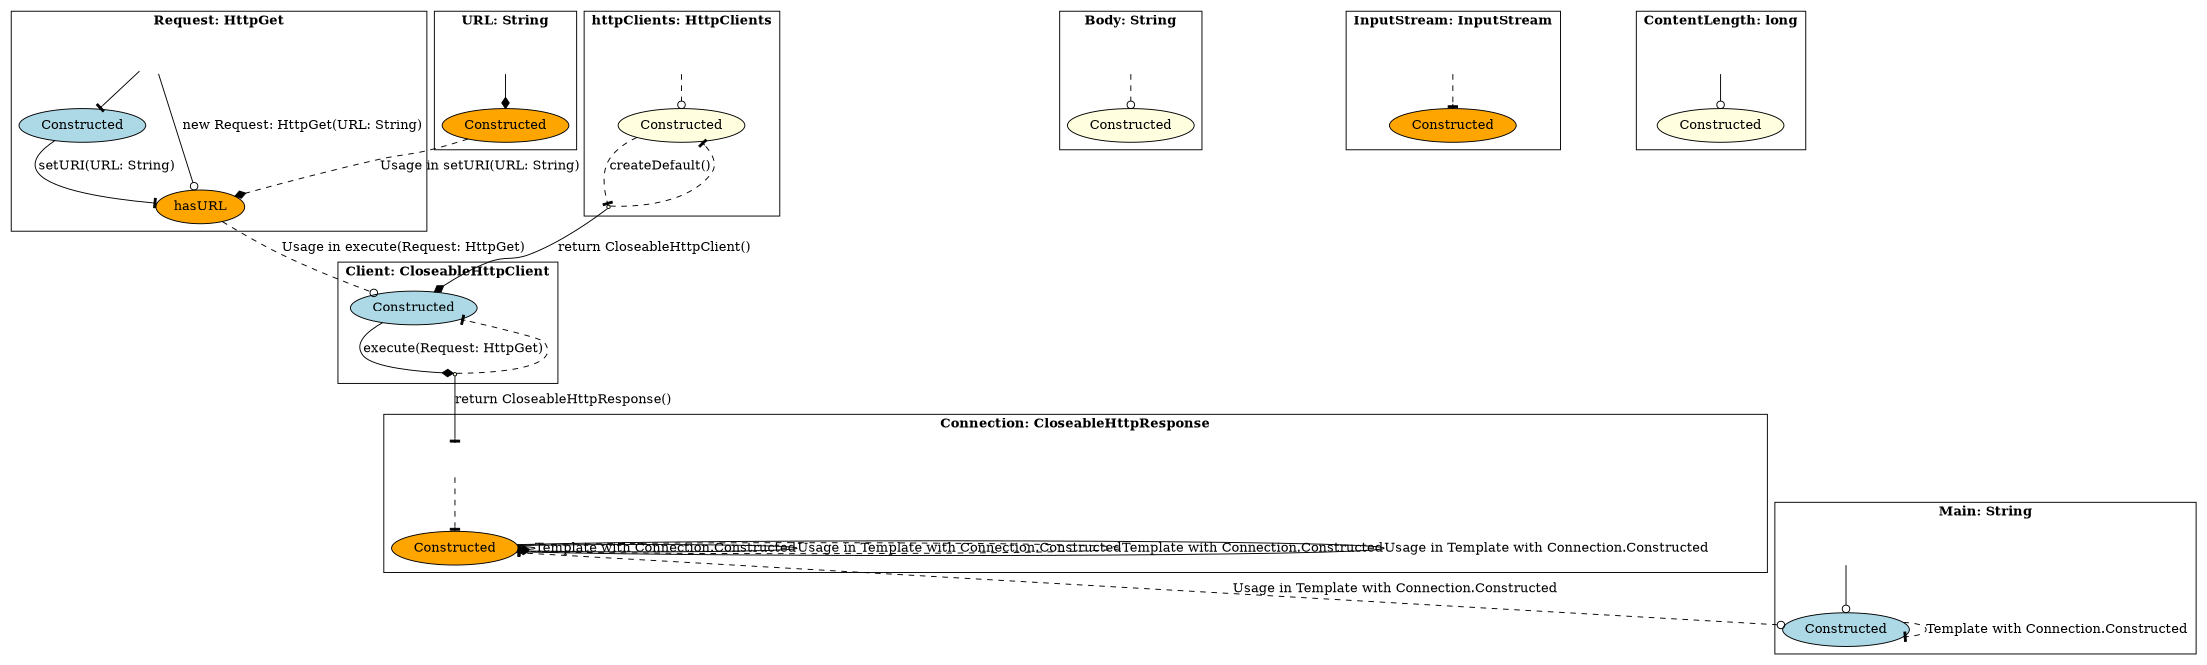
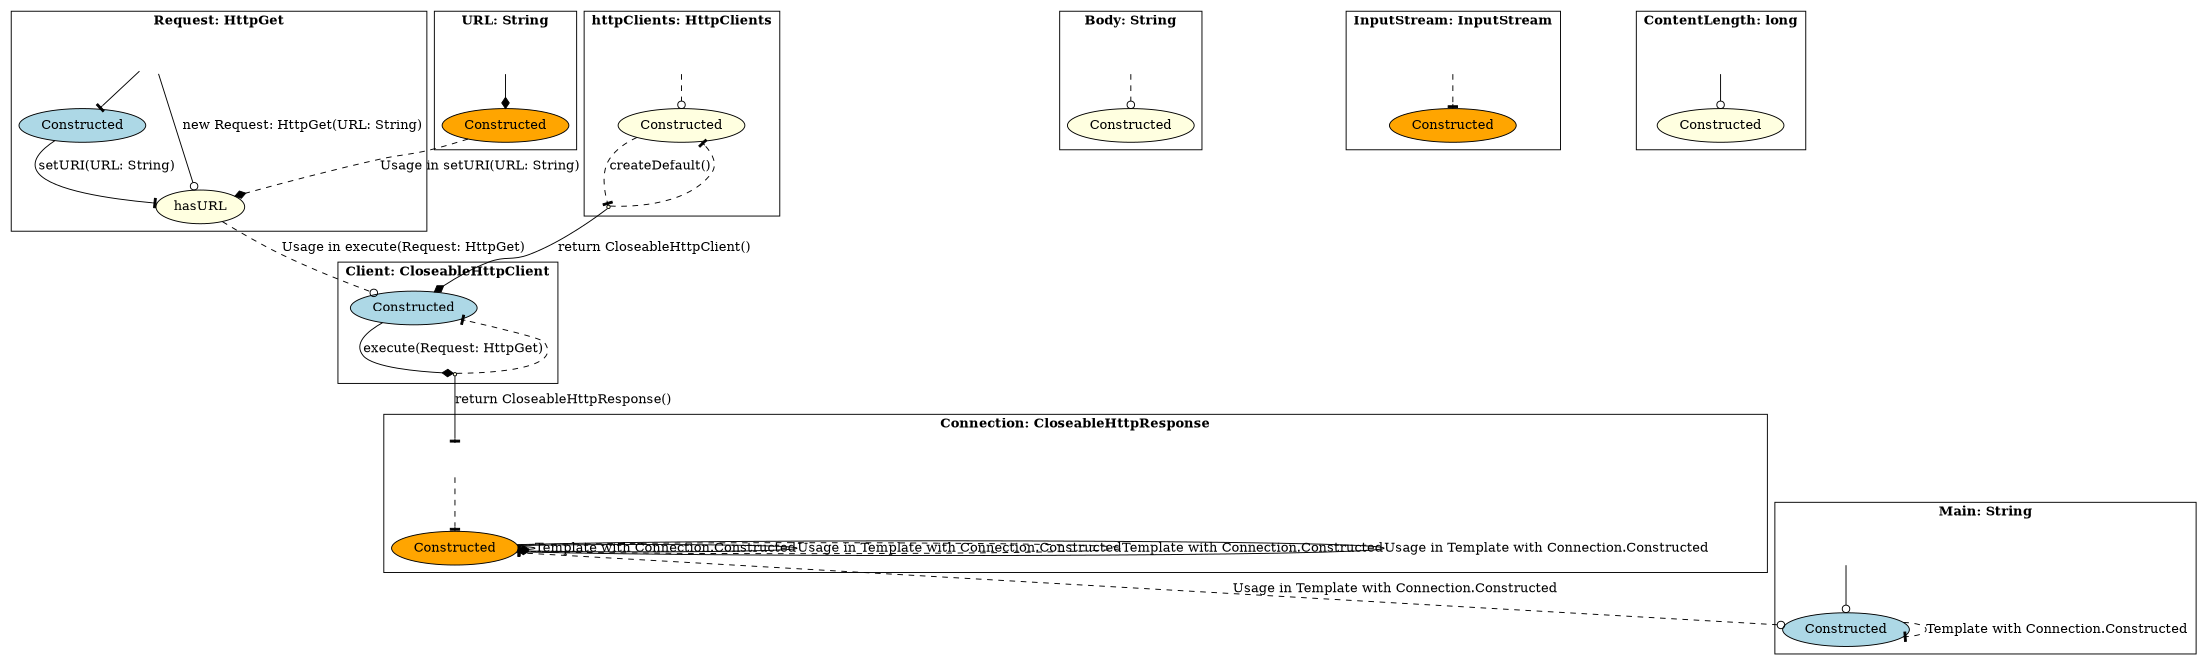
node "hasURL": fillcolor orange -> lightyellow
